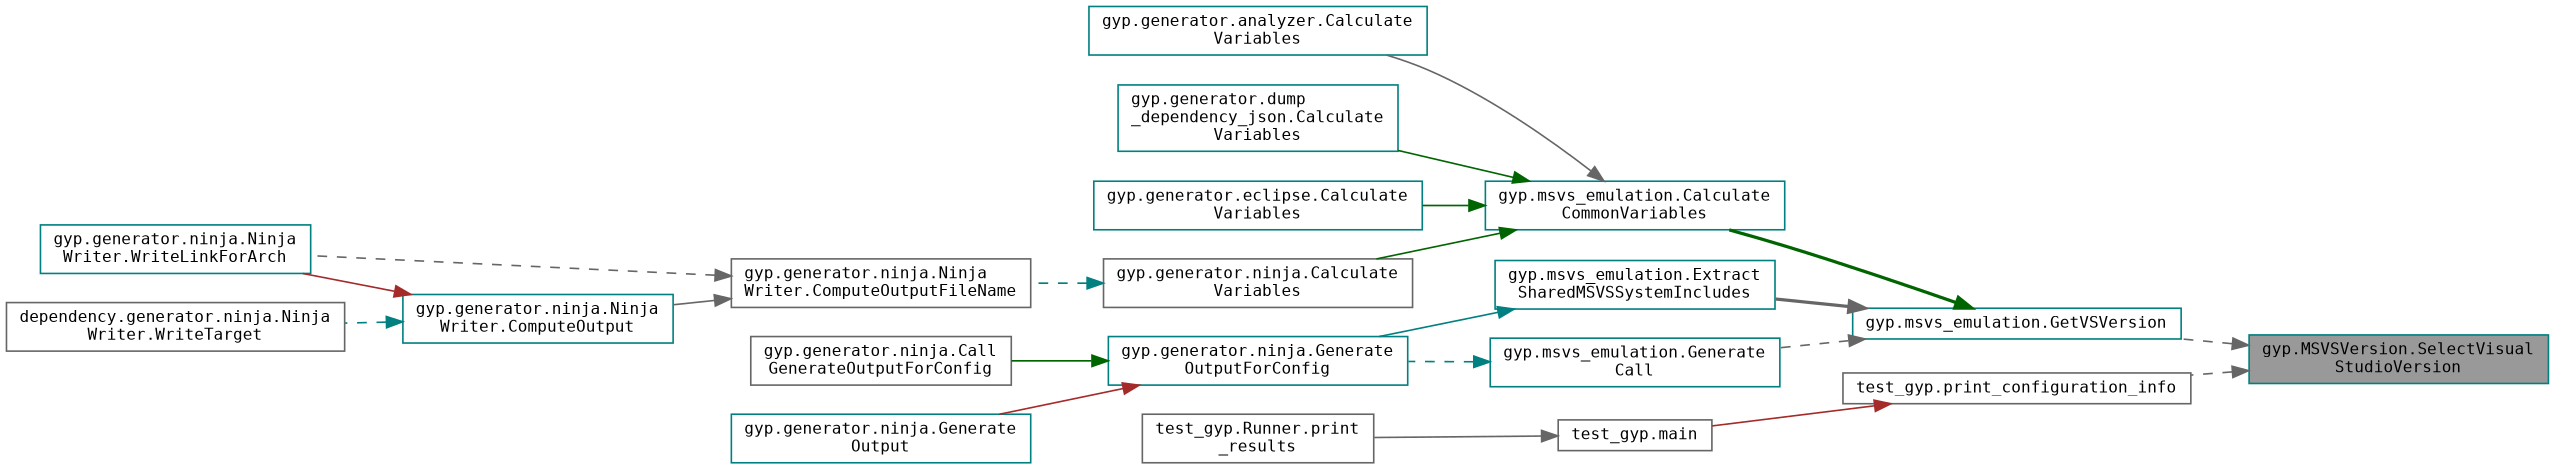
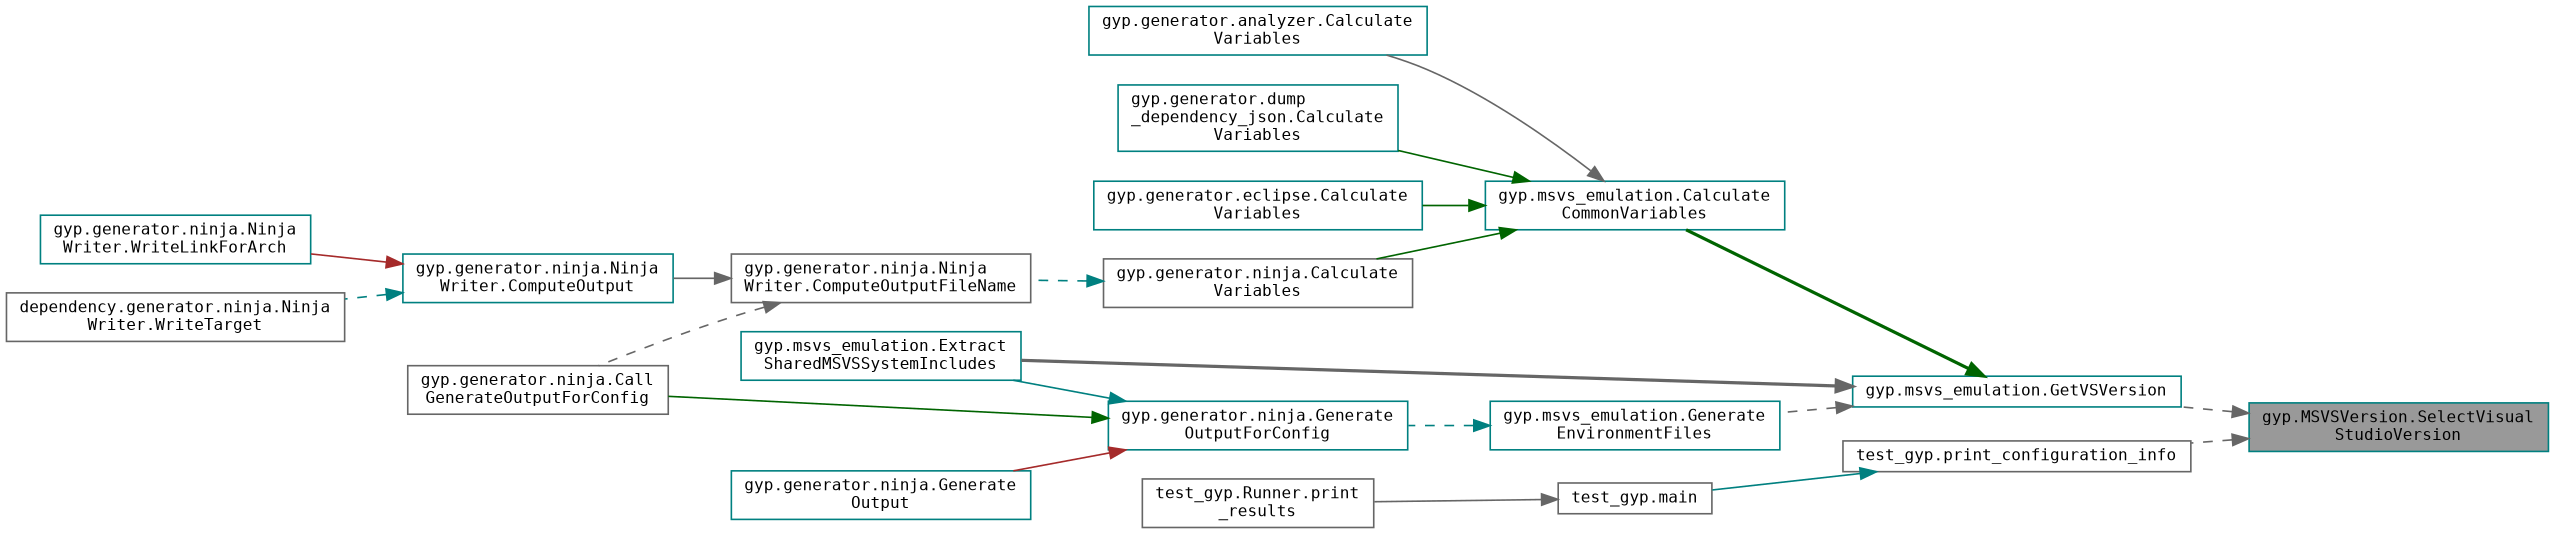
edge "gyp.generator.ninja.Ninja Writer.WriteLinkForArch" -> "gyp.generator.ninja.Ninja Writer.ComputeOutputFileName": now "gyp.generator.ninja.Call GenerateOutputForConfig" -> "gyp.generator.ninja.Ninja Writer.ComputeOutputFileName"
edge "gyp.generator.ninja.Generate OutputForConfig" -> "gyp.msvs_emulation.Extract SharedMSVSSystemIncludes": reversed
node "gyp.msvs_emulation.Generate Call": label "gyp.msvs_emulation.Generate Call" -> "gyp.msvs_emulation.Generate EnvironmentFiles"
edge "test_gyp.main" -> "test_gyp.print_configuration_info": color brown -> teal
